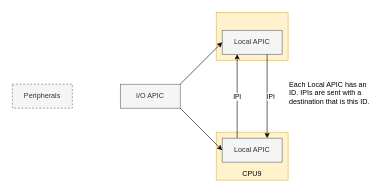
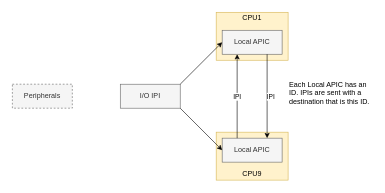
node "CPU1": added
node "I/O APIC": label "I/O APIC" -> "I/O IPI"
